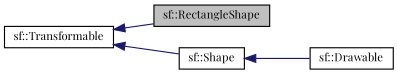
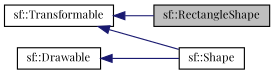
edge "sf::Drawable" -> "sf::Shape": reversed
